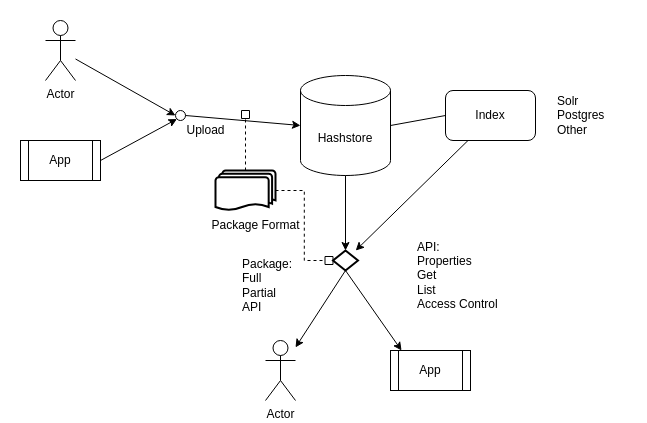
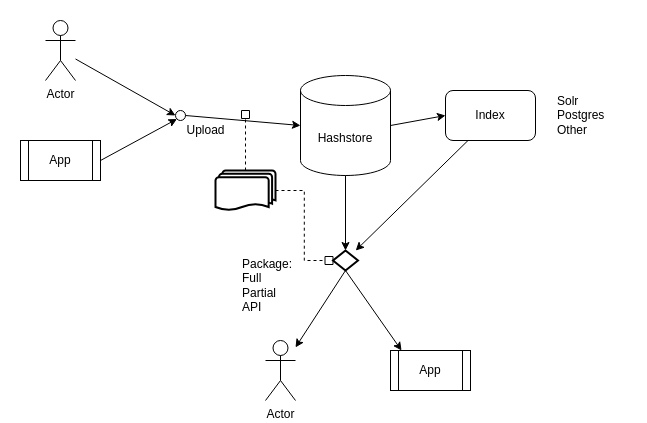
edge "Index" -- "Hashstore": arrowhead none -> classic
node "Package Format": removed
node "API: Properties Get List Access Control": removed
